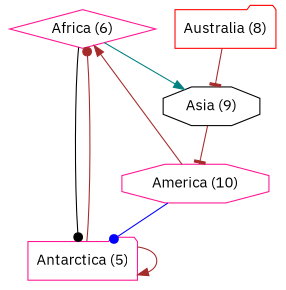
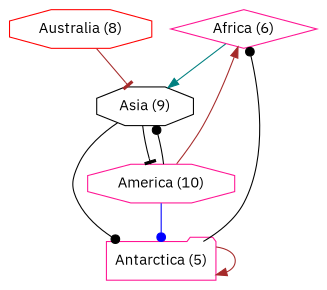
node "Australia (8)": shape folder -> octagon
edge "Africa (6)" -> "Antarctica (5)": now "Asia (9)" -> "Antarctica (5)"
edge "Asia (9)" -> "America (10)": color brown -> black
edge "Antarctica (5)" -> "Africa (6)": color brown -> black
edge "America (10)" -> "Asia (9)": added
